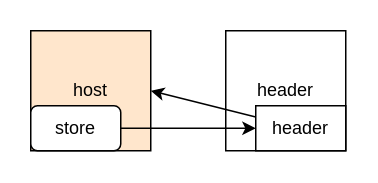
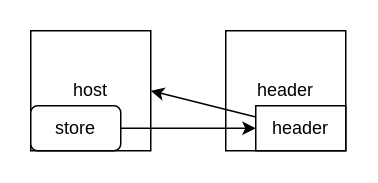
node "host": fillcolor #ffe6cc -> #ffffff
